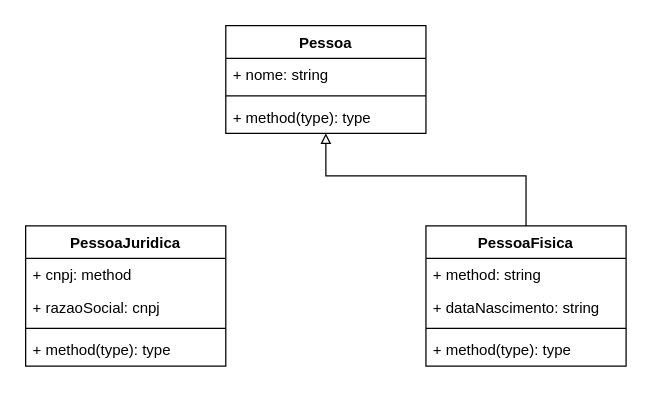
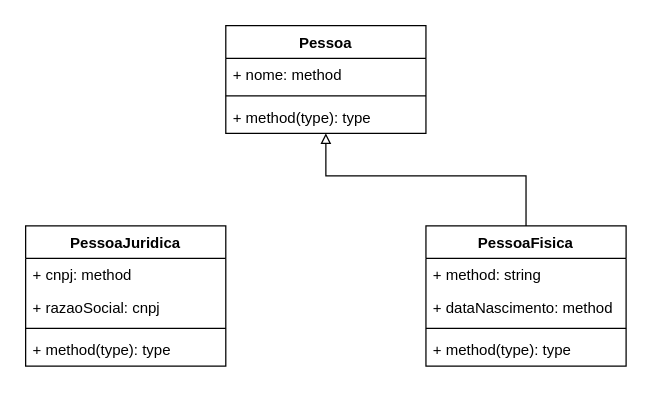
node "+ nome: string": label "+ nome: string" -> "+ nome: method"
node "+ dataNascimento: string": label "+ dataNascimento: string" -> "+ dataNascimento: method"
